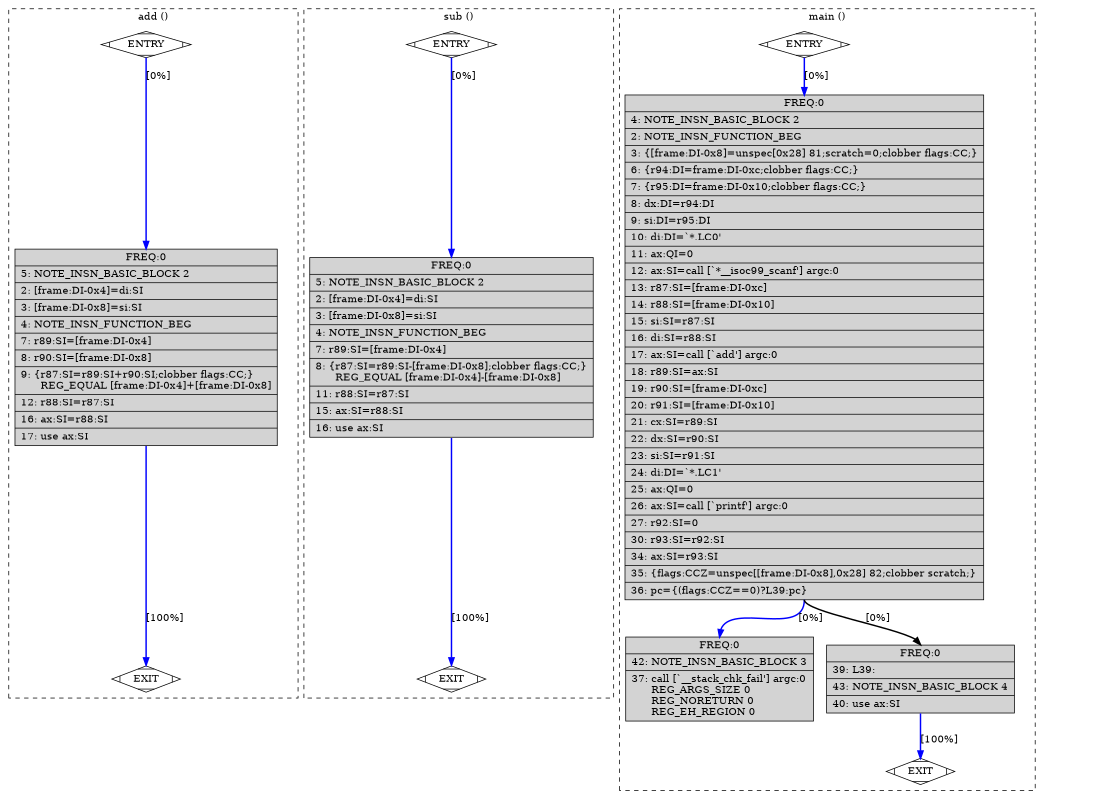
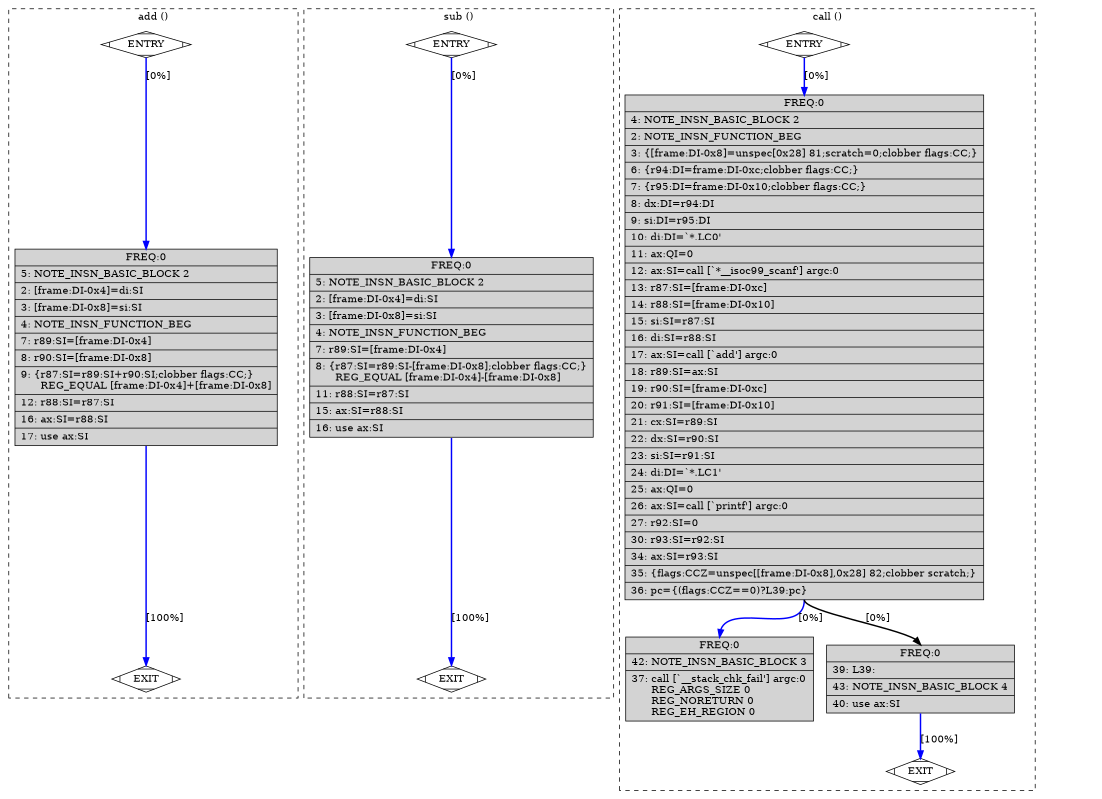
cluster "main ()": label "main ()" -> "call ()"
